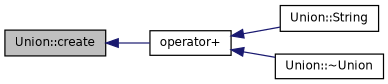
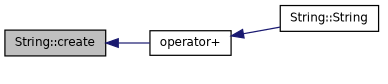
node "Union::String": label "Union::String" -> "String::String"
node "Union::create": label "Union::create" -> "String::create"
node "Union::~Union": removed
